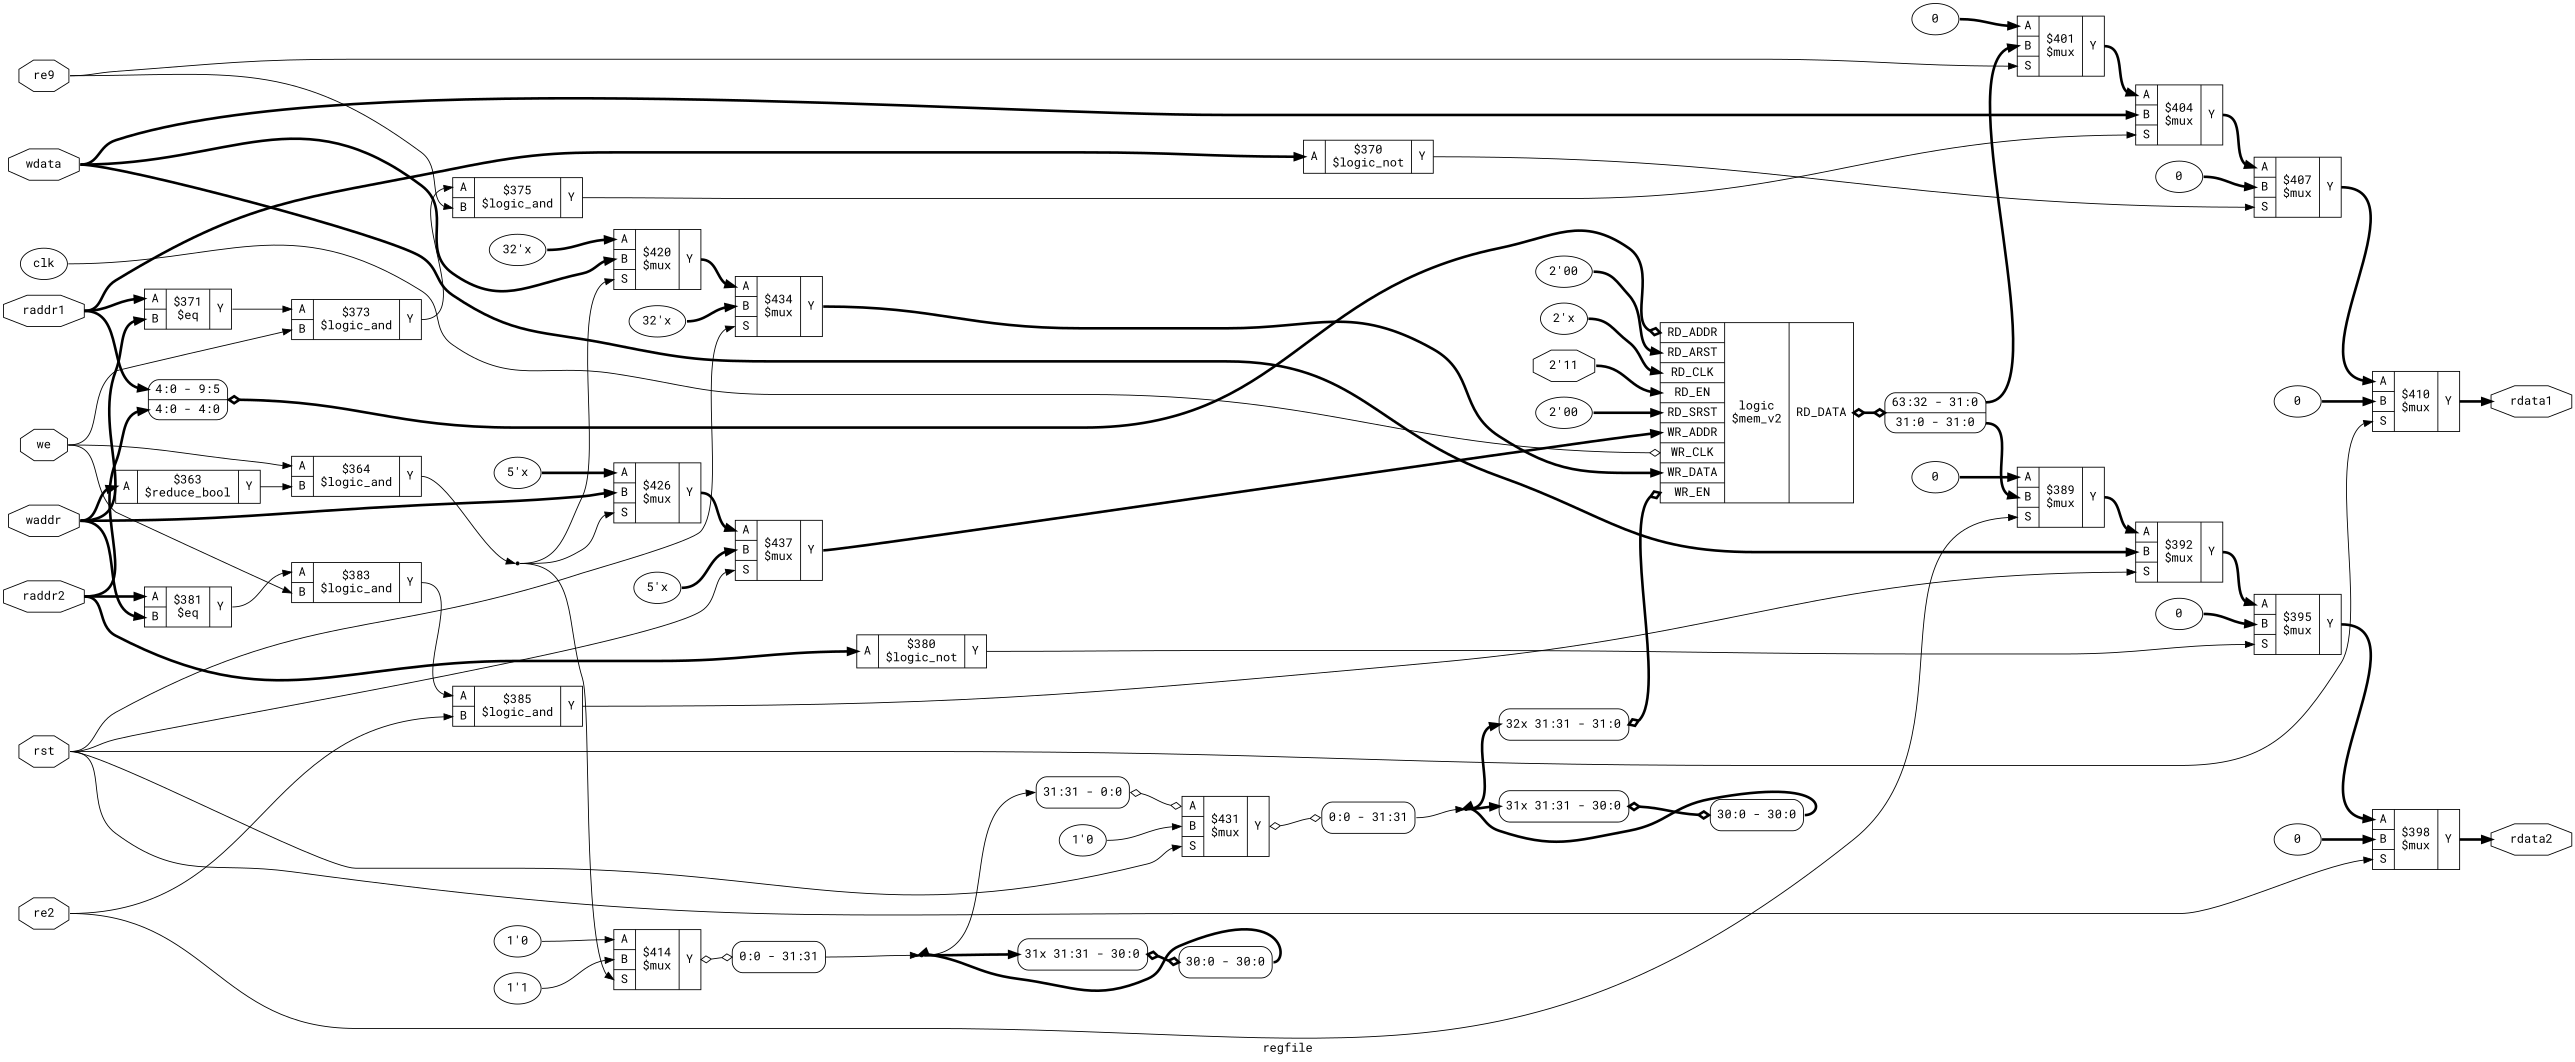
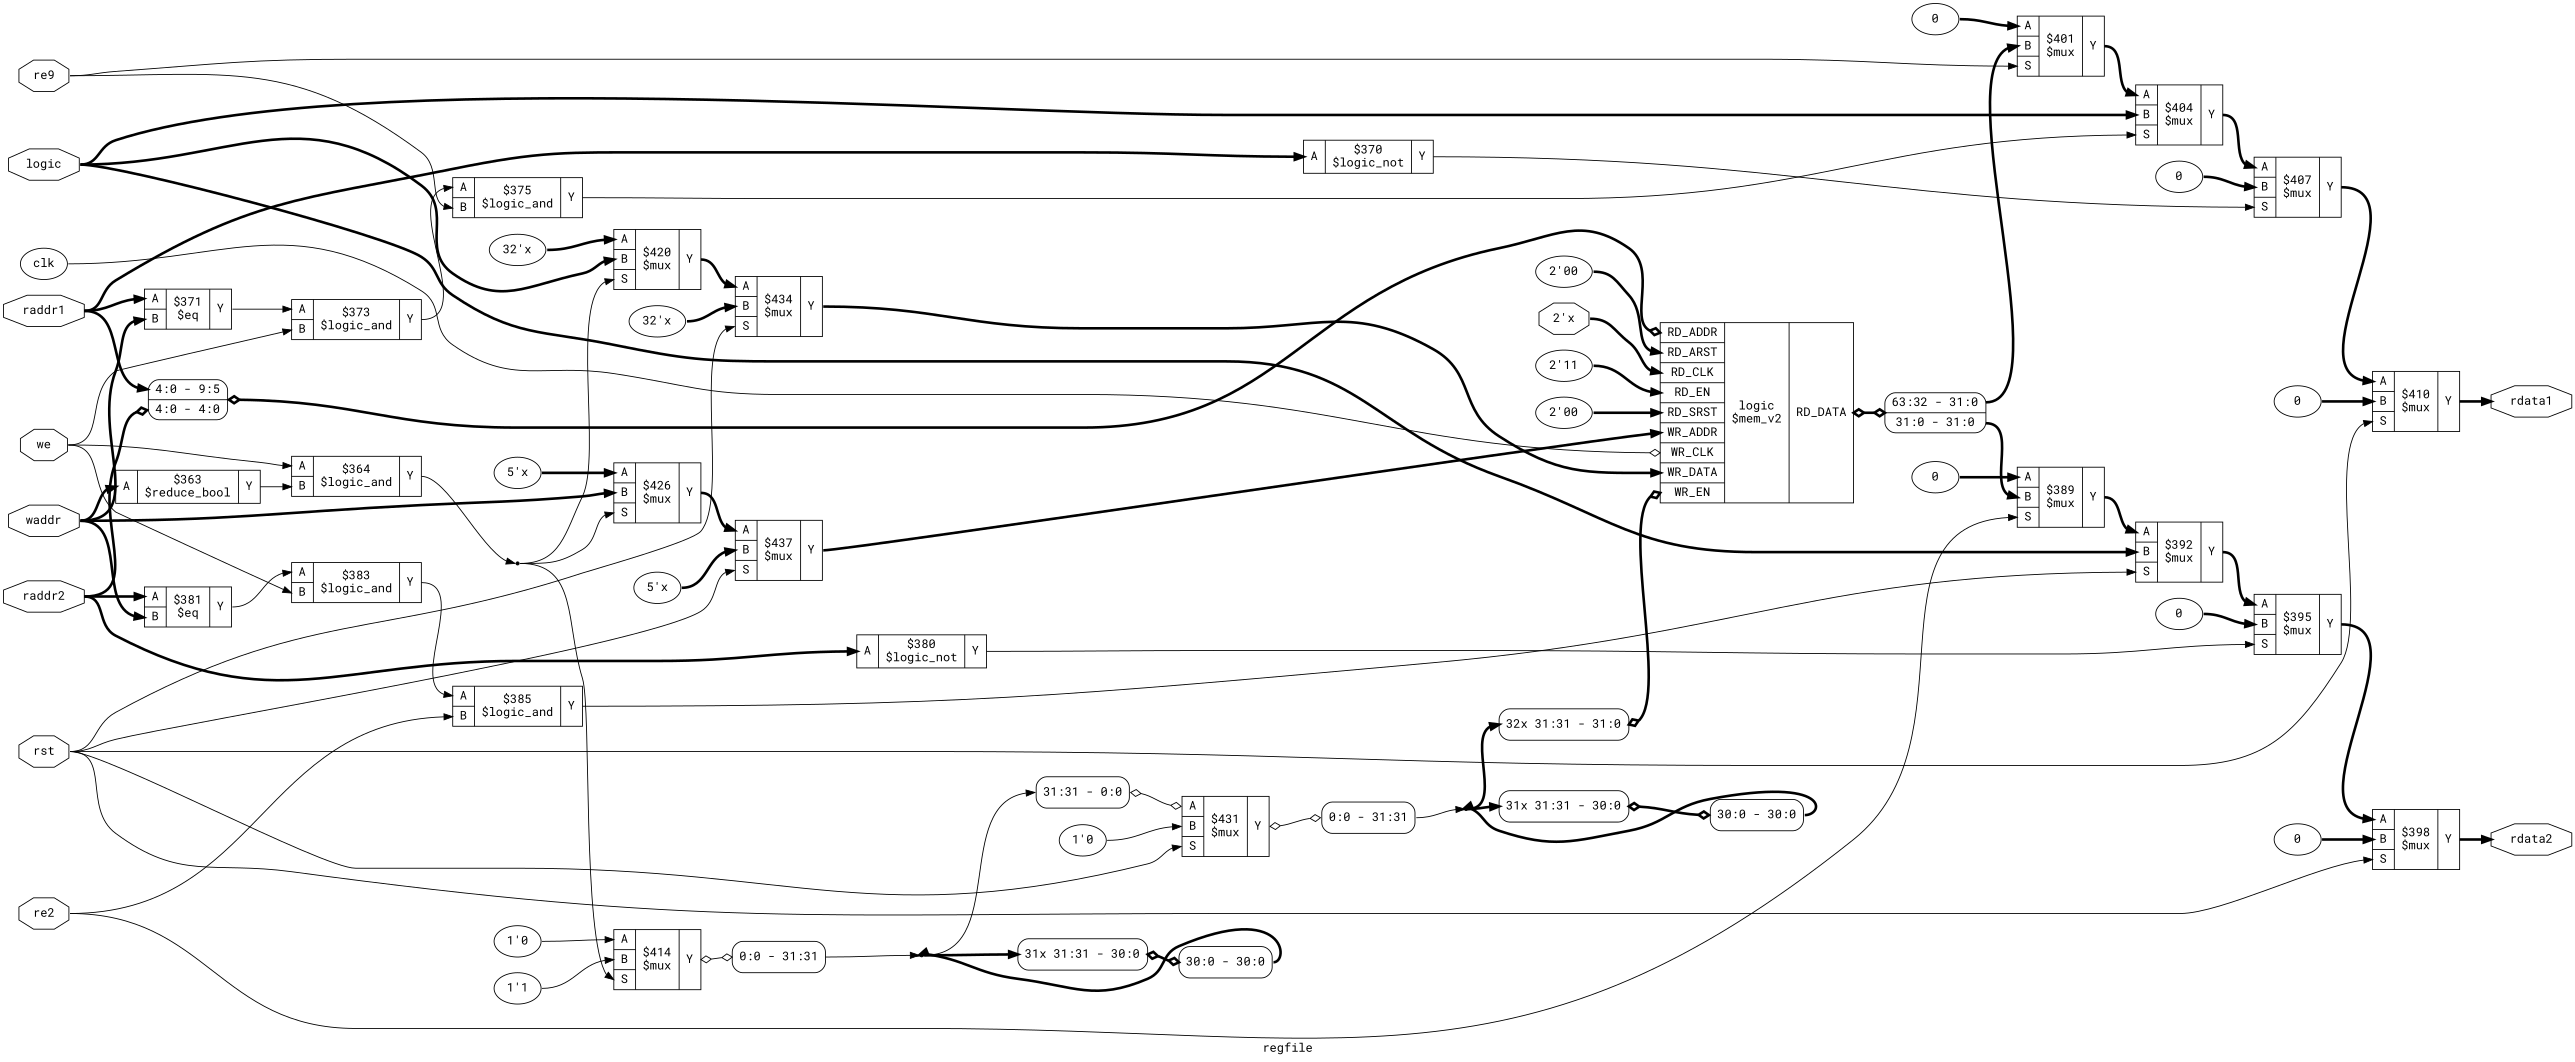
node "wdata": label "wdata" -> "logic"
node "2'x": shape ellipse -> octagon
node "2'11": shape octagon -> ellipse
edge "raddr2" -> "4:0 - 9:5": arrowhead normal -> odiamond
